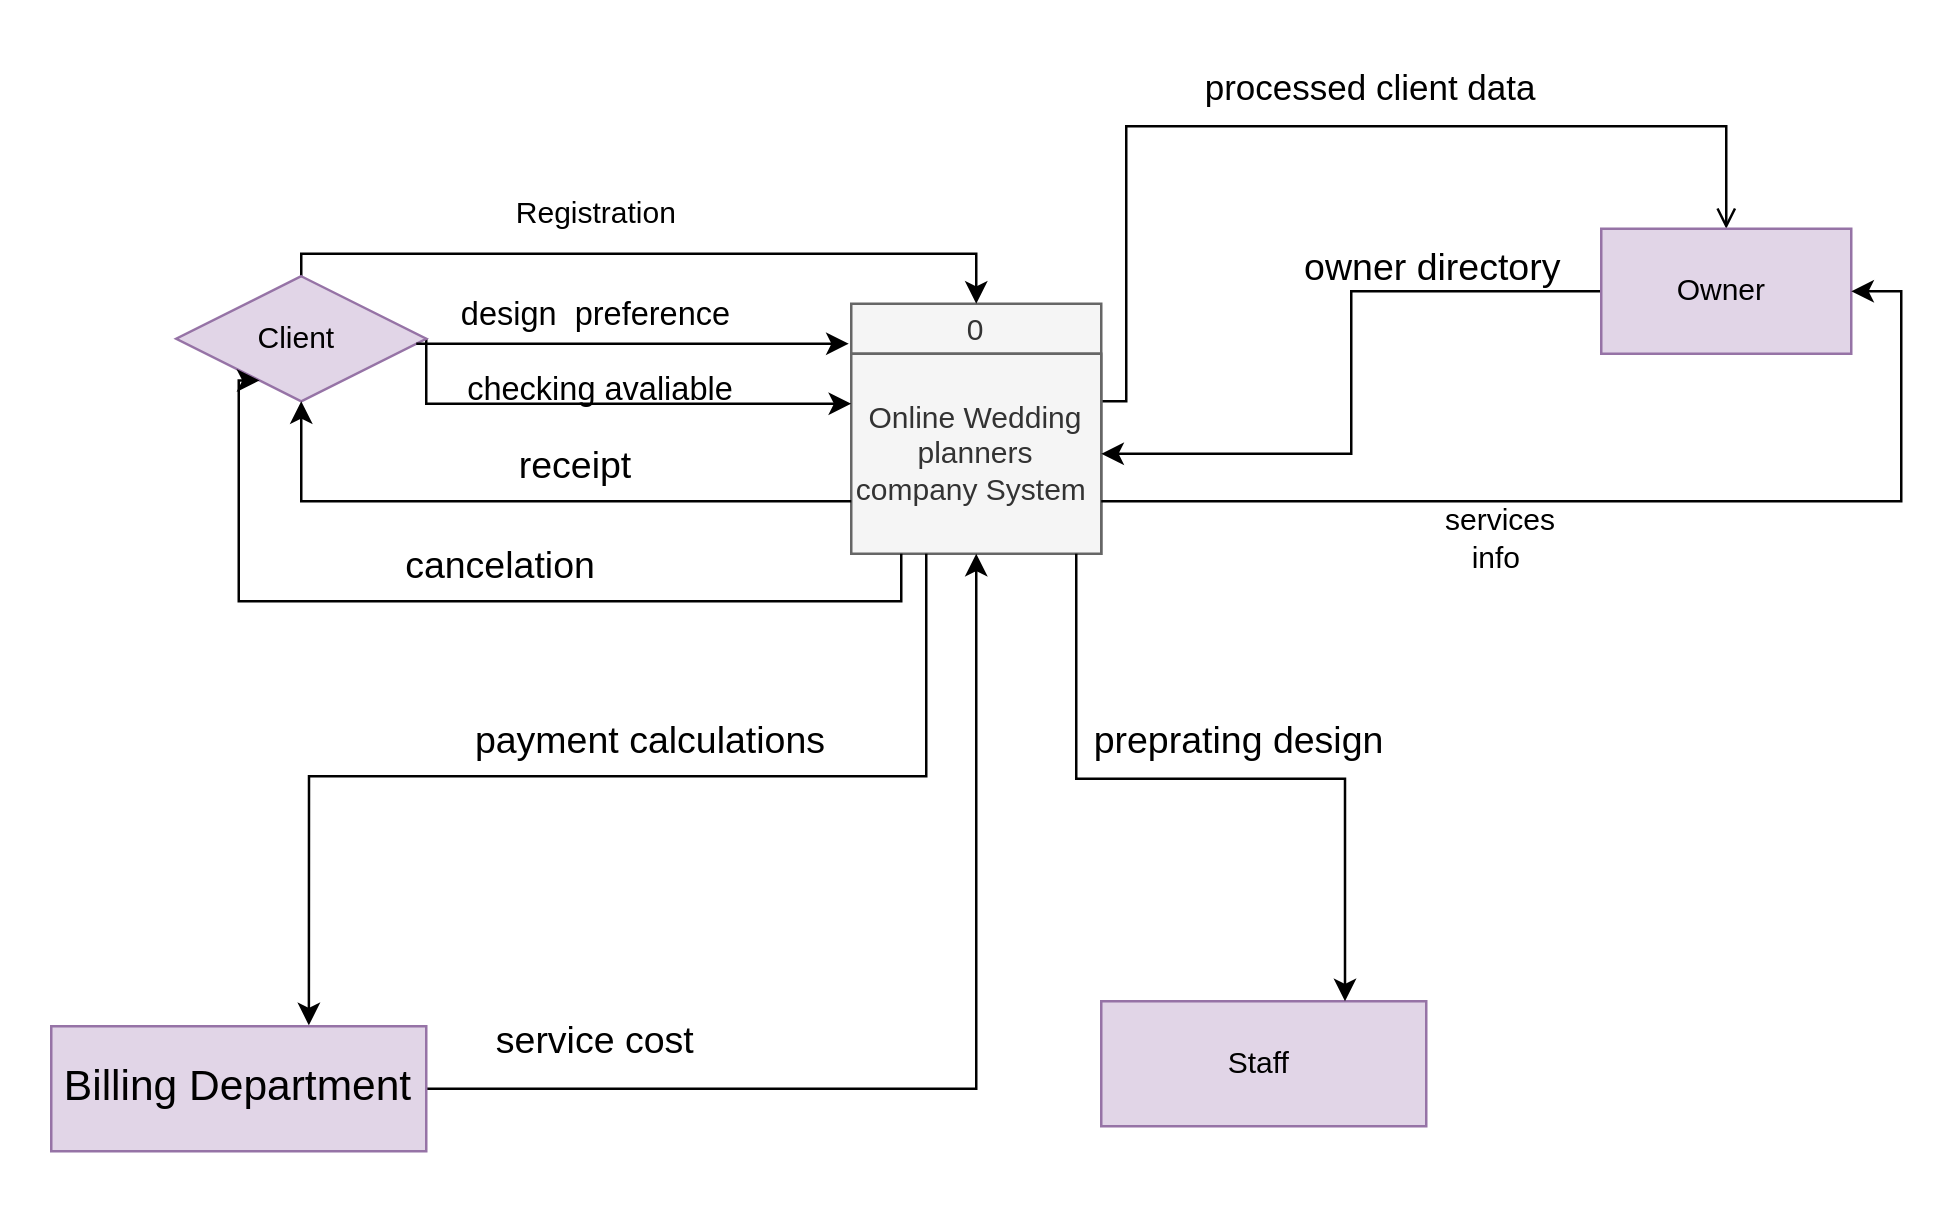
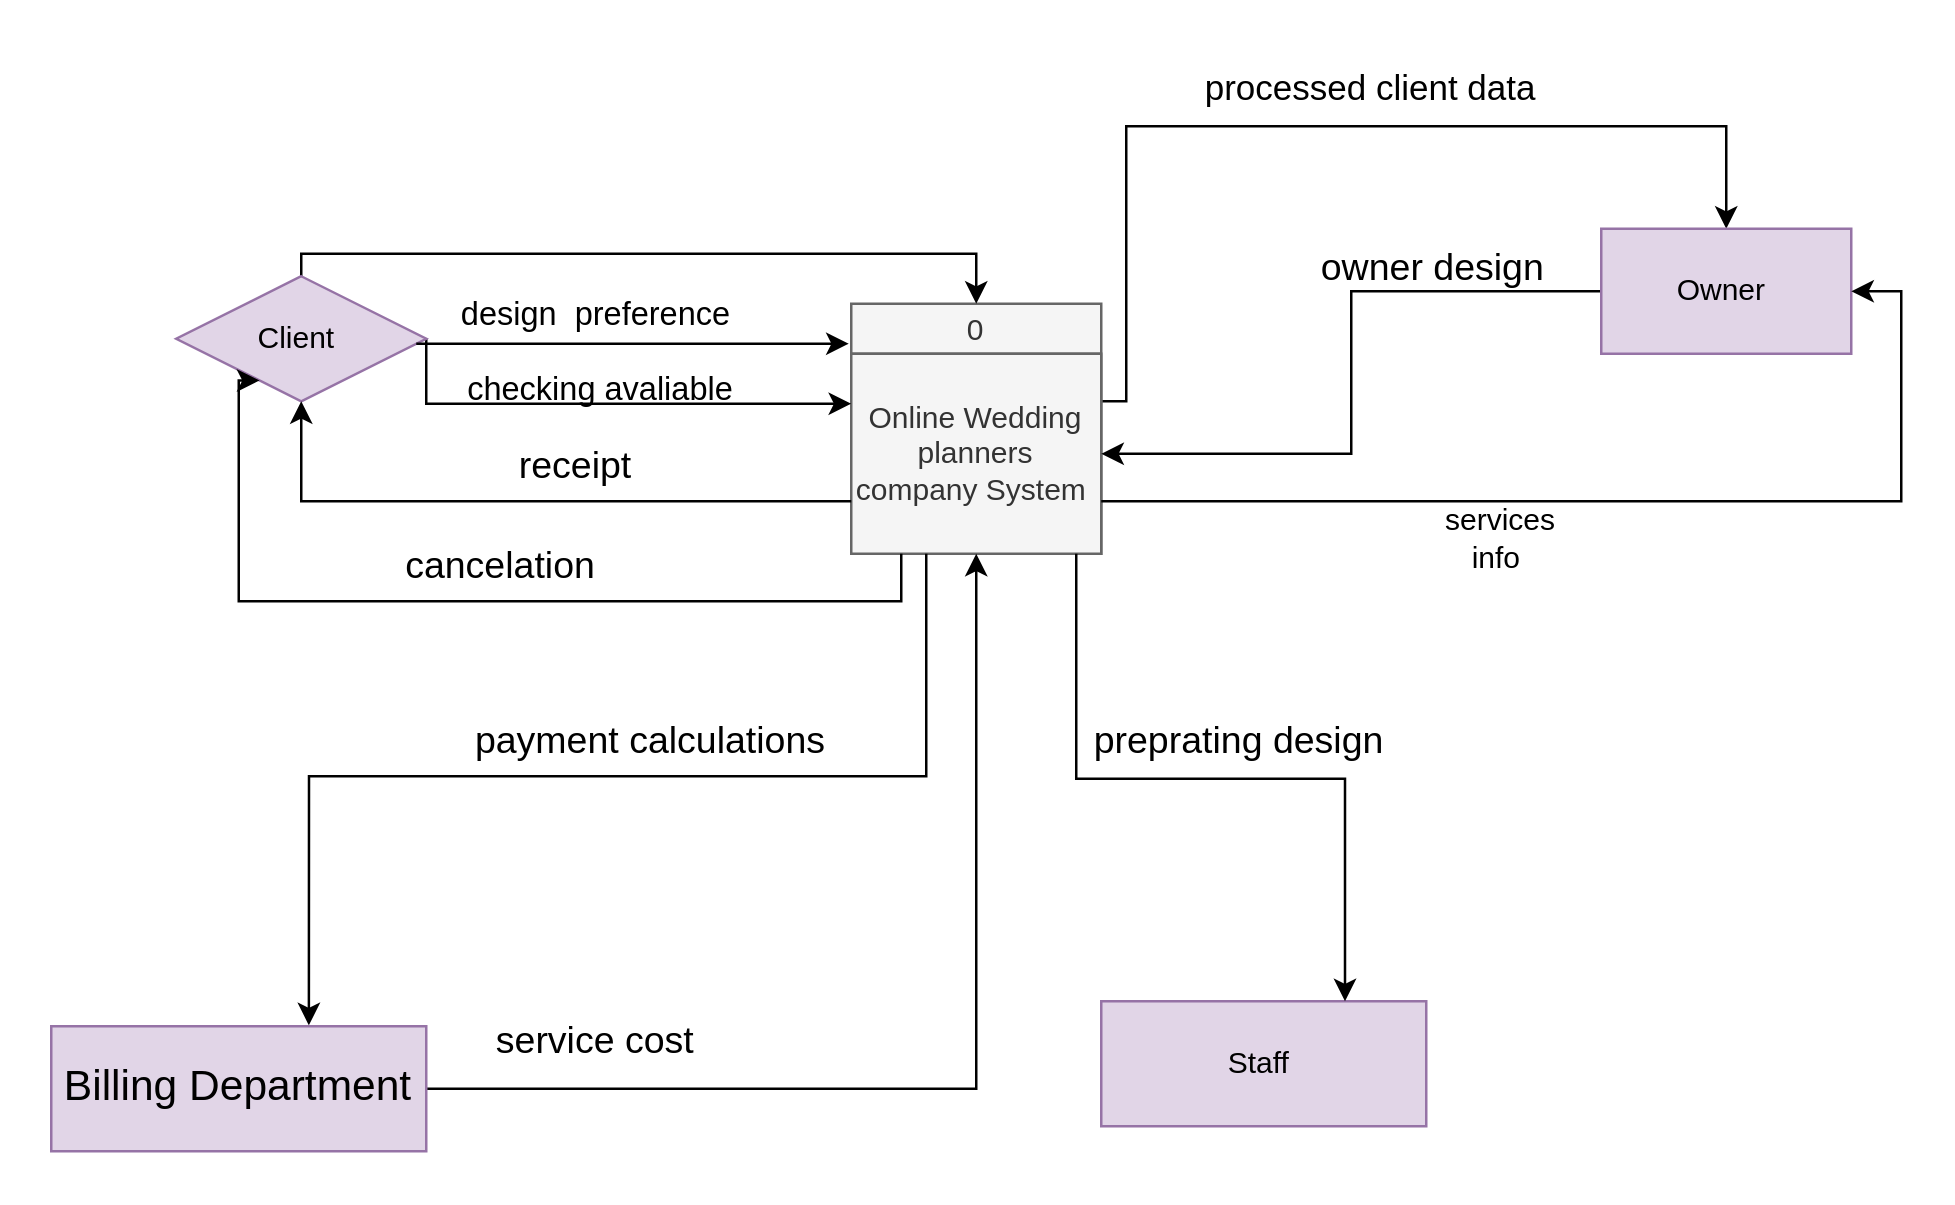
node "Registration": removed
edge "0" -> "Owner": arrowhead open -> classic
node "owner directory": label "owner directory" -> "owner design"
